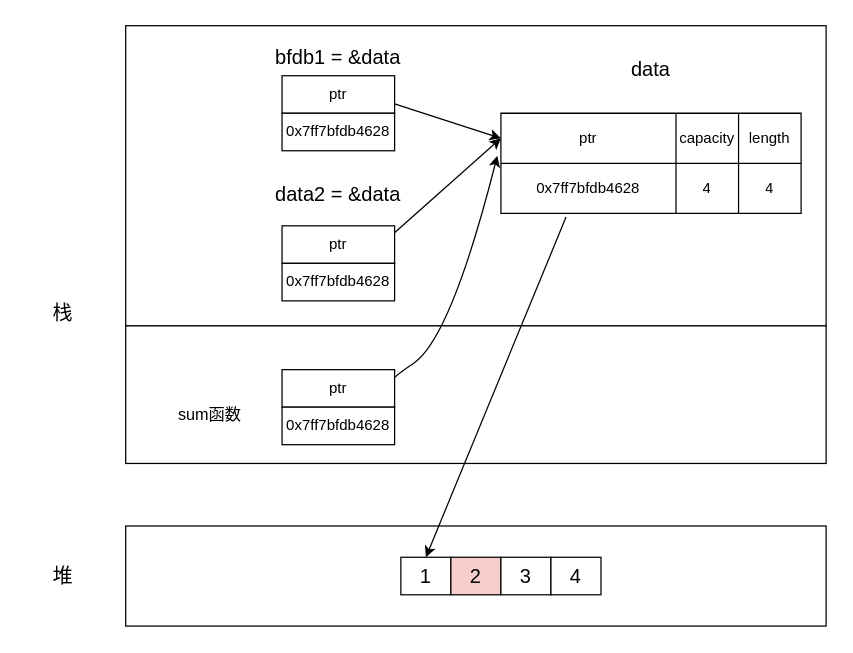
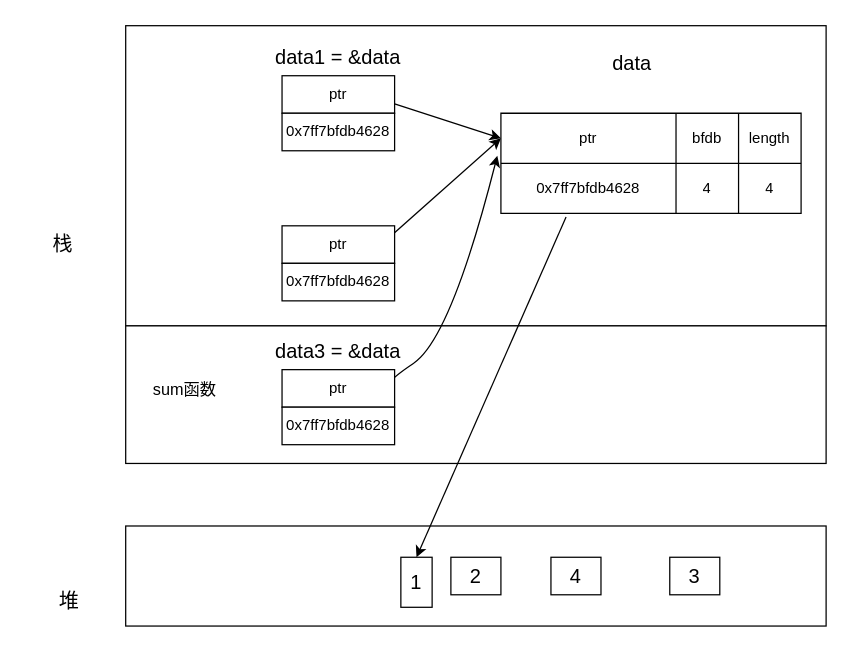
node "bfdb1 = &data": label "bfdb1 = &data" -> "data1 = &data"
node "data": moved (651, 69) -> (632, 63)
node "capacity": label "capacity" -> "bfdb"
node "data2 = &data": removed
node "栈": moved (63, 313) -> (63, 244)
node "data3 = &data": added
node "sum函数": moved (210, 413) -> (185, 388)
node "堆": moved (63, 576) -> (69, 601)
node "1": size 50x38 -> 31x50
node "2": fillcolor #f8cecc -> #ffffff
node "3": moved (526, 576) -> (694, 576)
